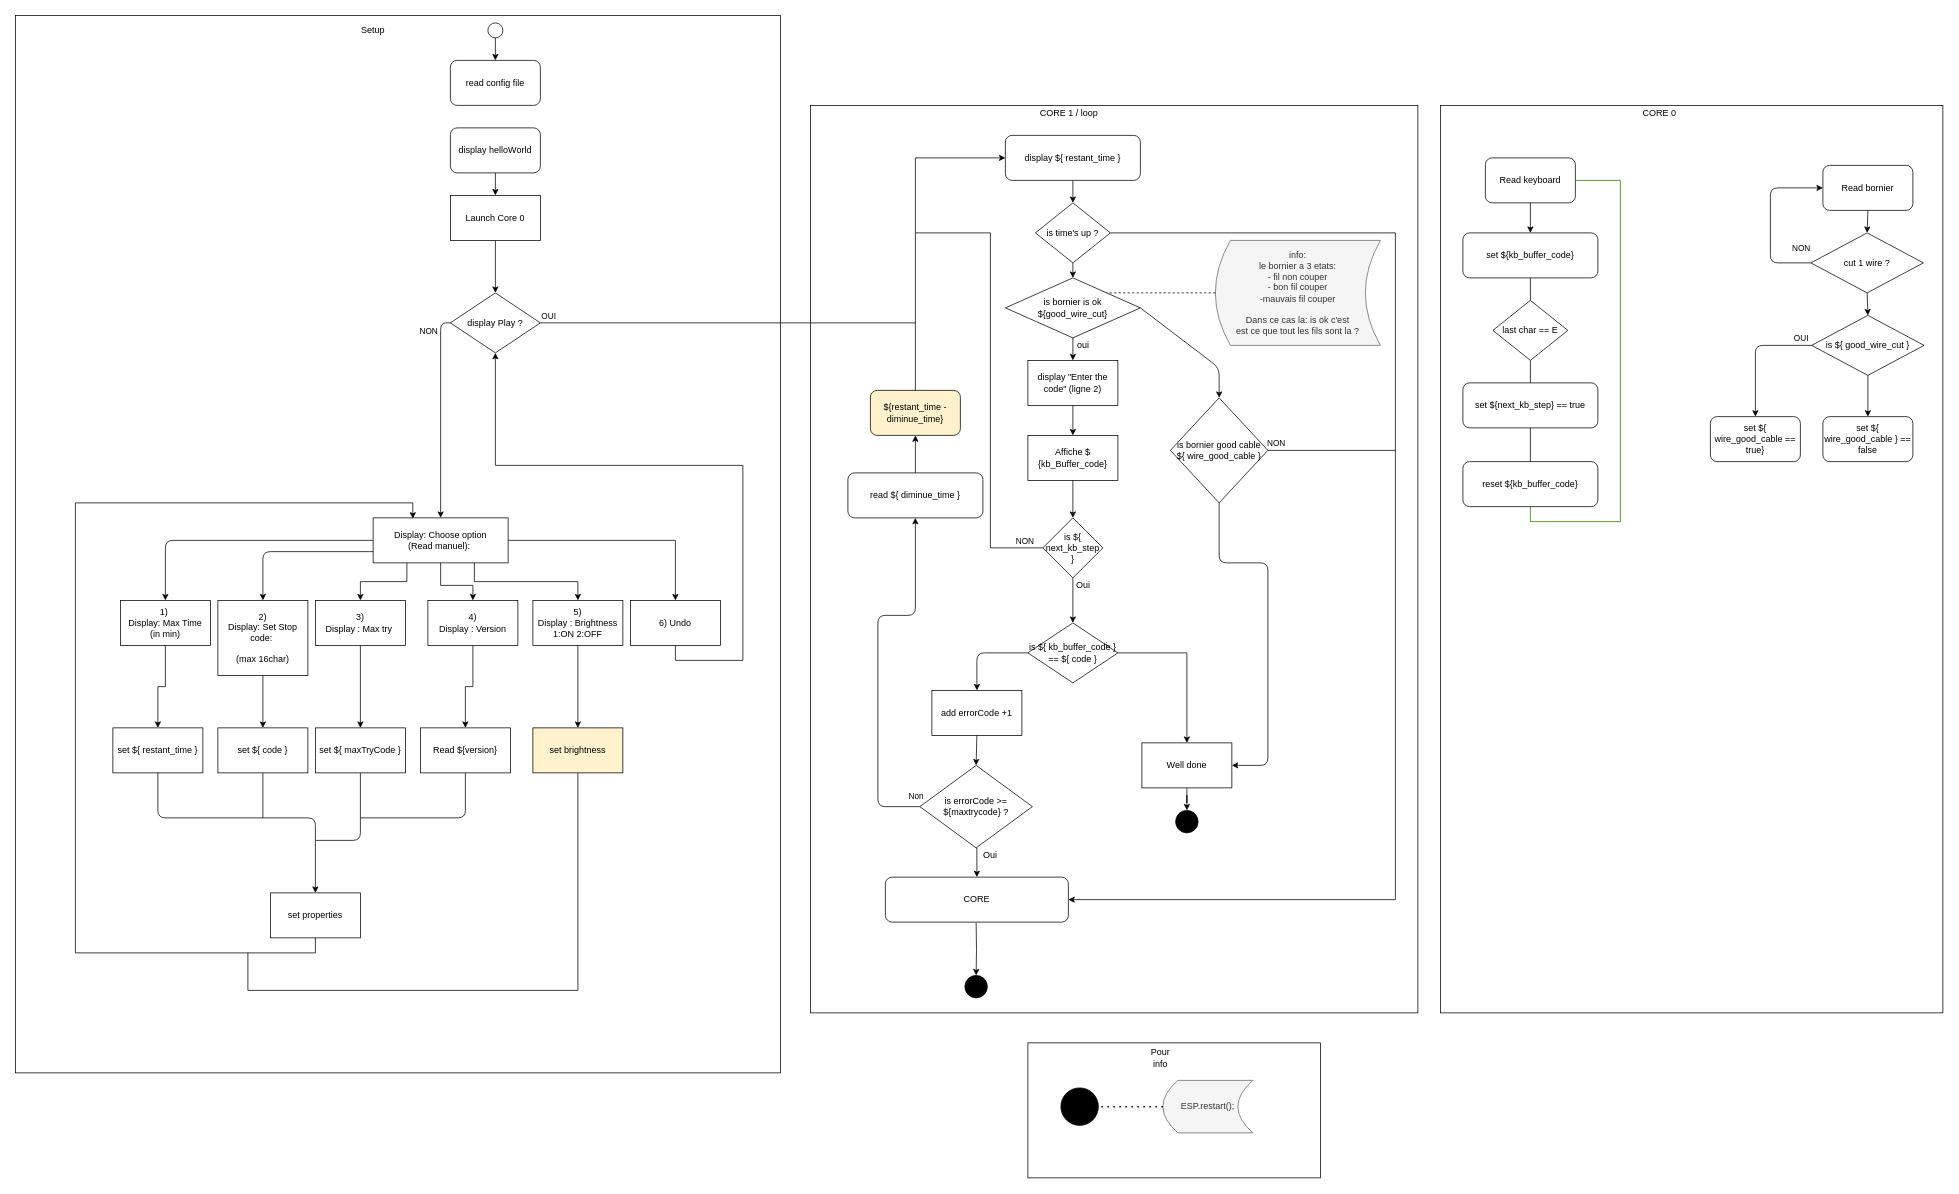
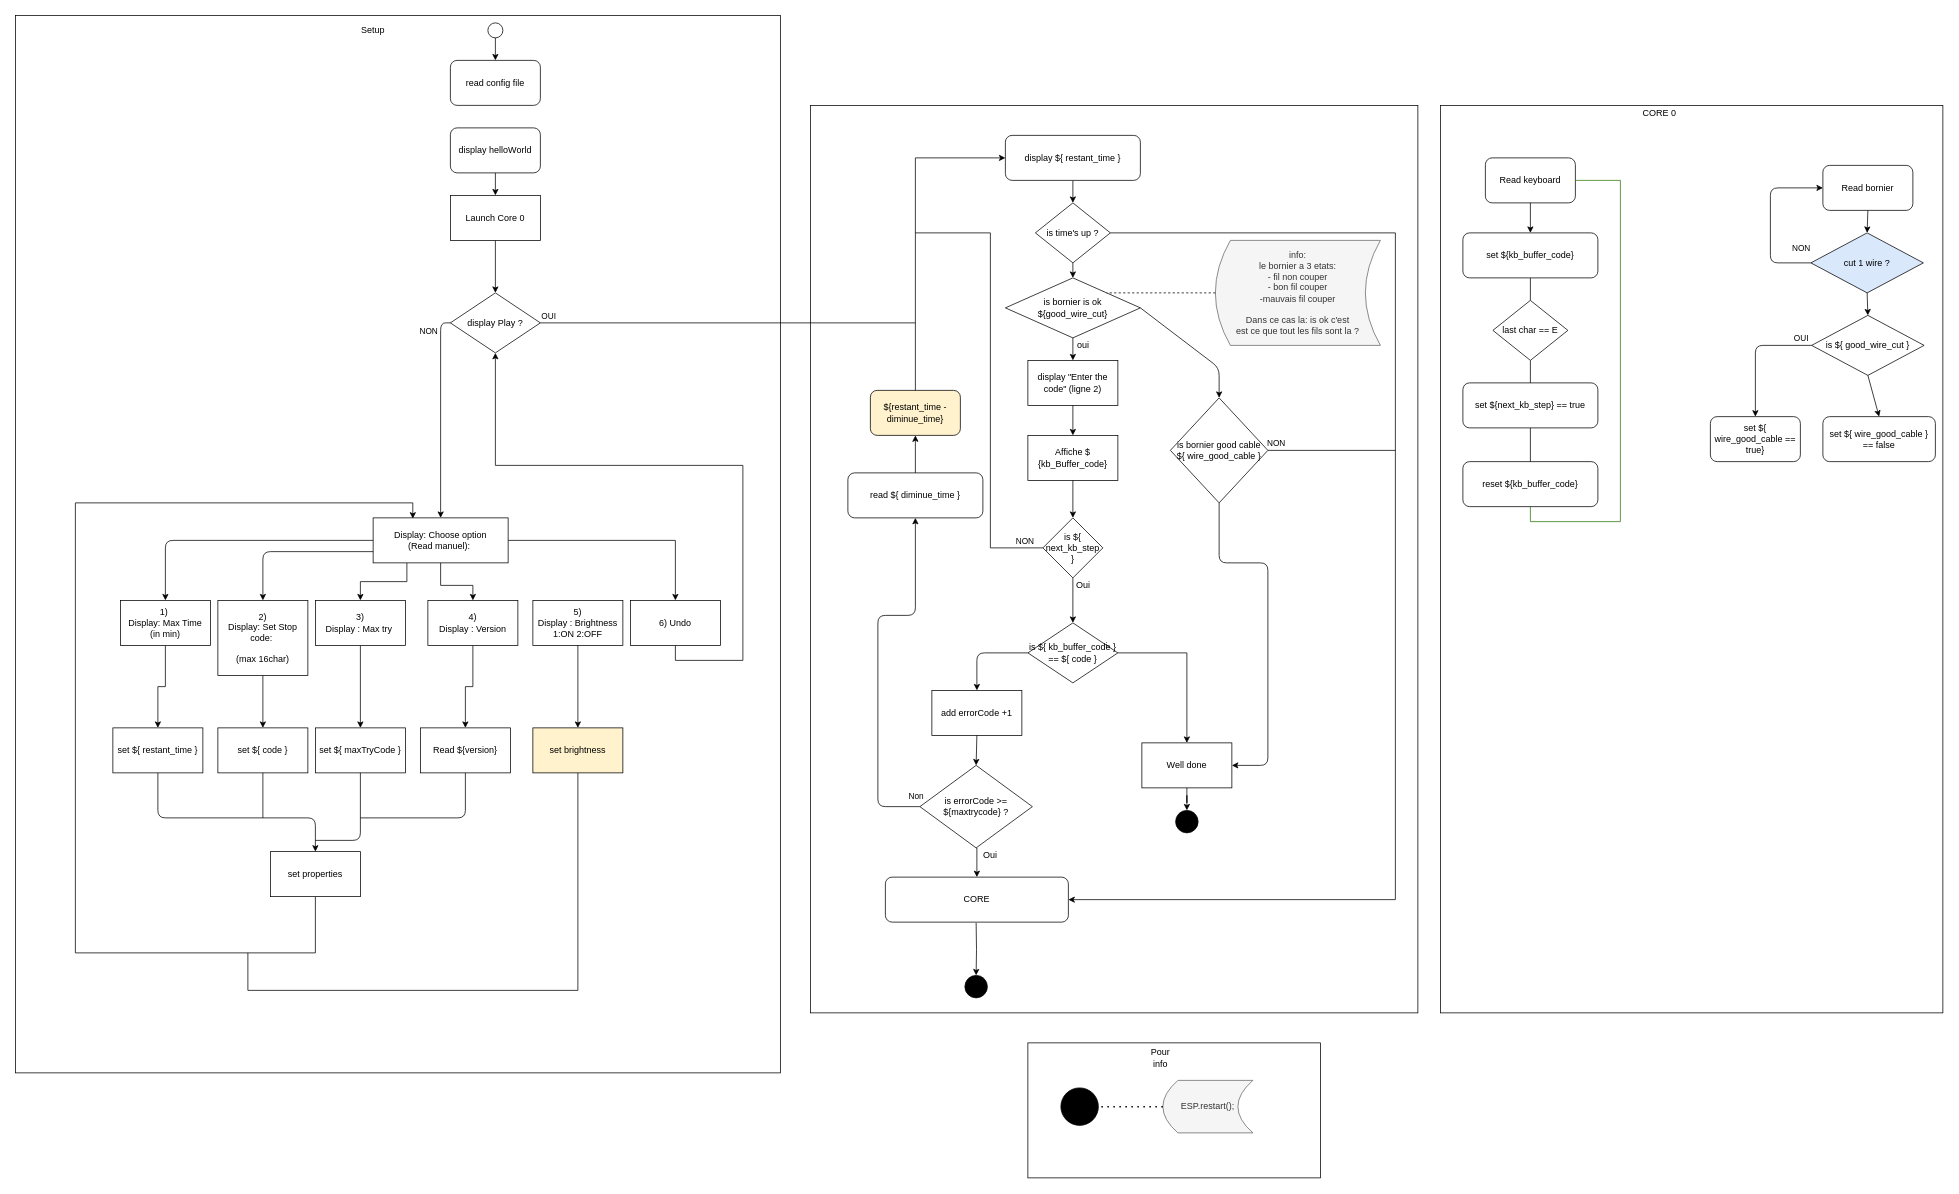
node "CORE 1 / loop": removed
node "cut 1 wire ?": fillcolor #ffffff -> #dae8fc
node "set ${ wire_good_cable } == false": size 90x45 -> 113x45
edge "Display: Choose option (Read manuel):" -> "5) Display : Brightness 1:ON 2:OFF": removed
node "set properties": moved (315, 915) -> (315, 874)
